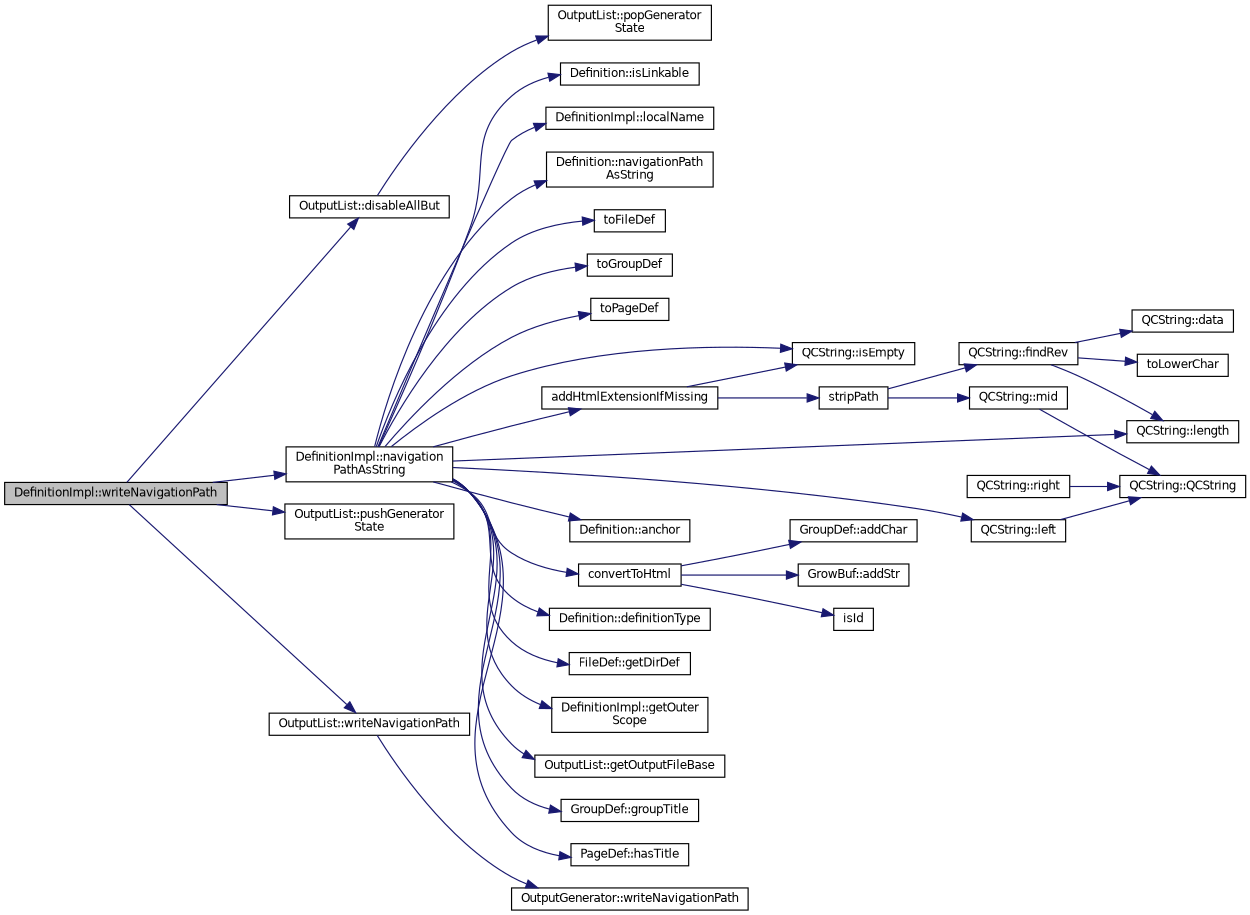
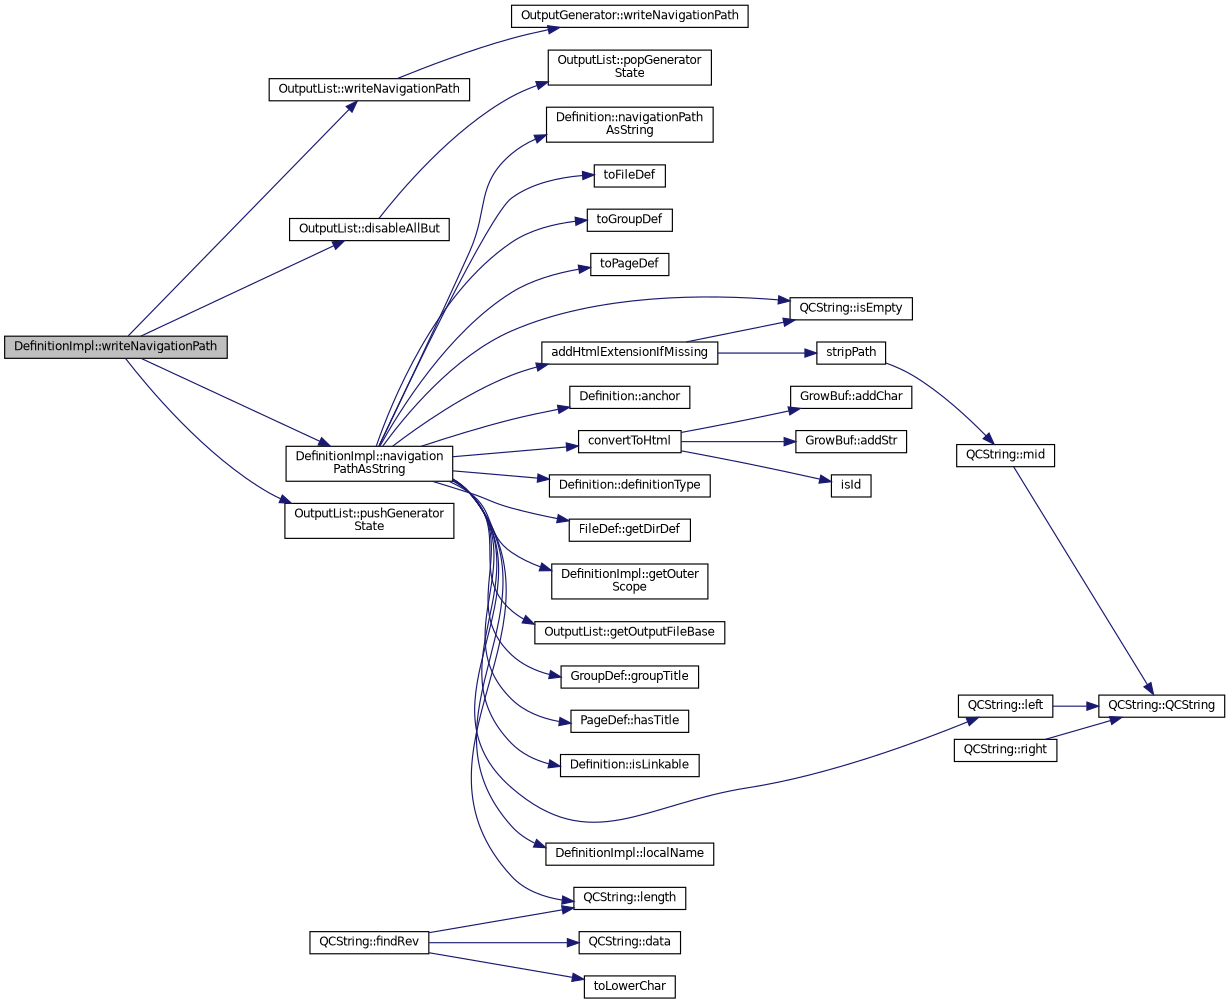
edge "stripPath" -> "QCString::findRev": removed
node "GroupDef::addChar": label "GroupDef::addChar" -> "GrowBuf::addChar"
